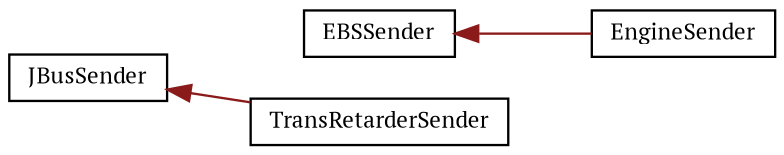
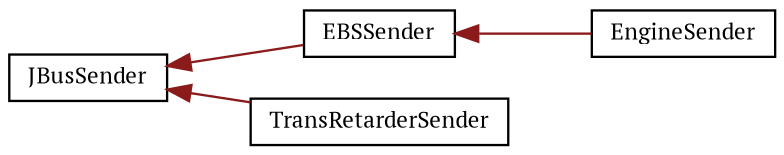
edge "EBSSender" -> "JBusSender": added
